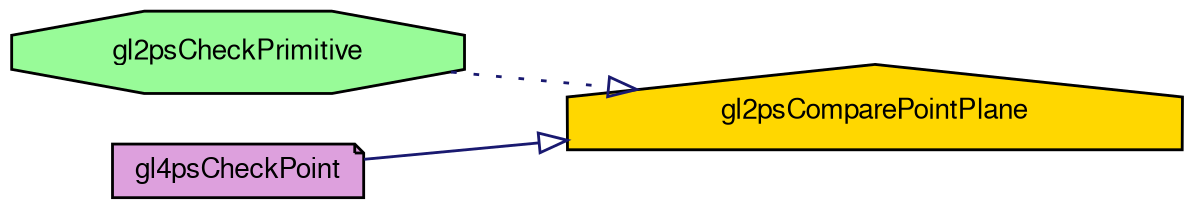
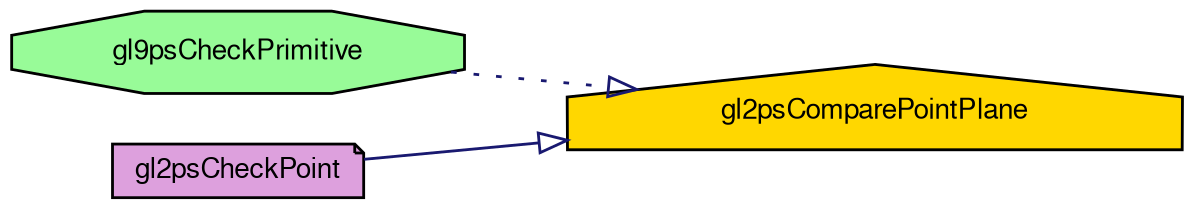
node "gl2psCheckPrimitive": label "gl2psCheckPrimitive" -> "gl9psCheckPrimitive"
node "gl4psCheckPoint": label "gl4psCheckPoint" -> "gl2psCheckPoint"
